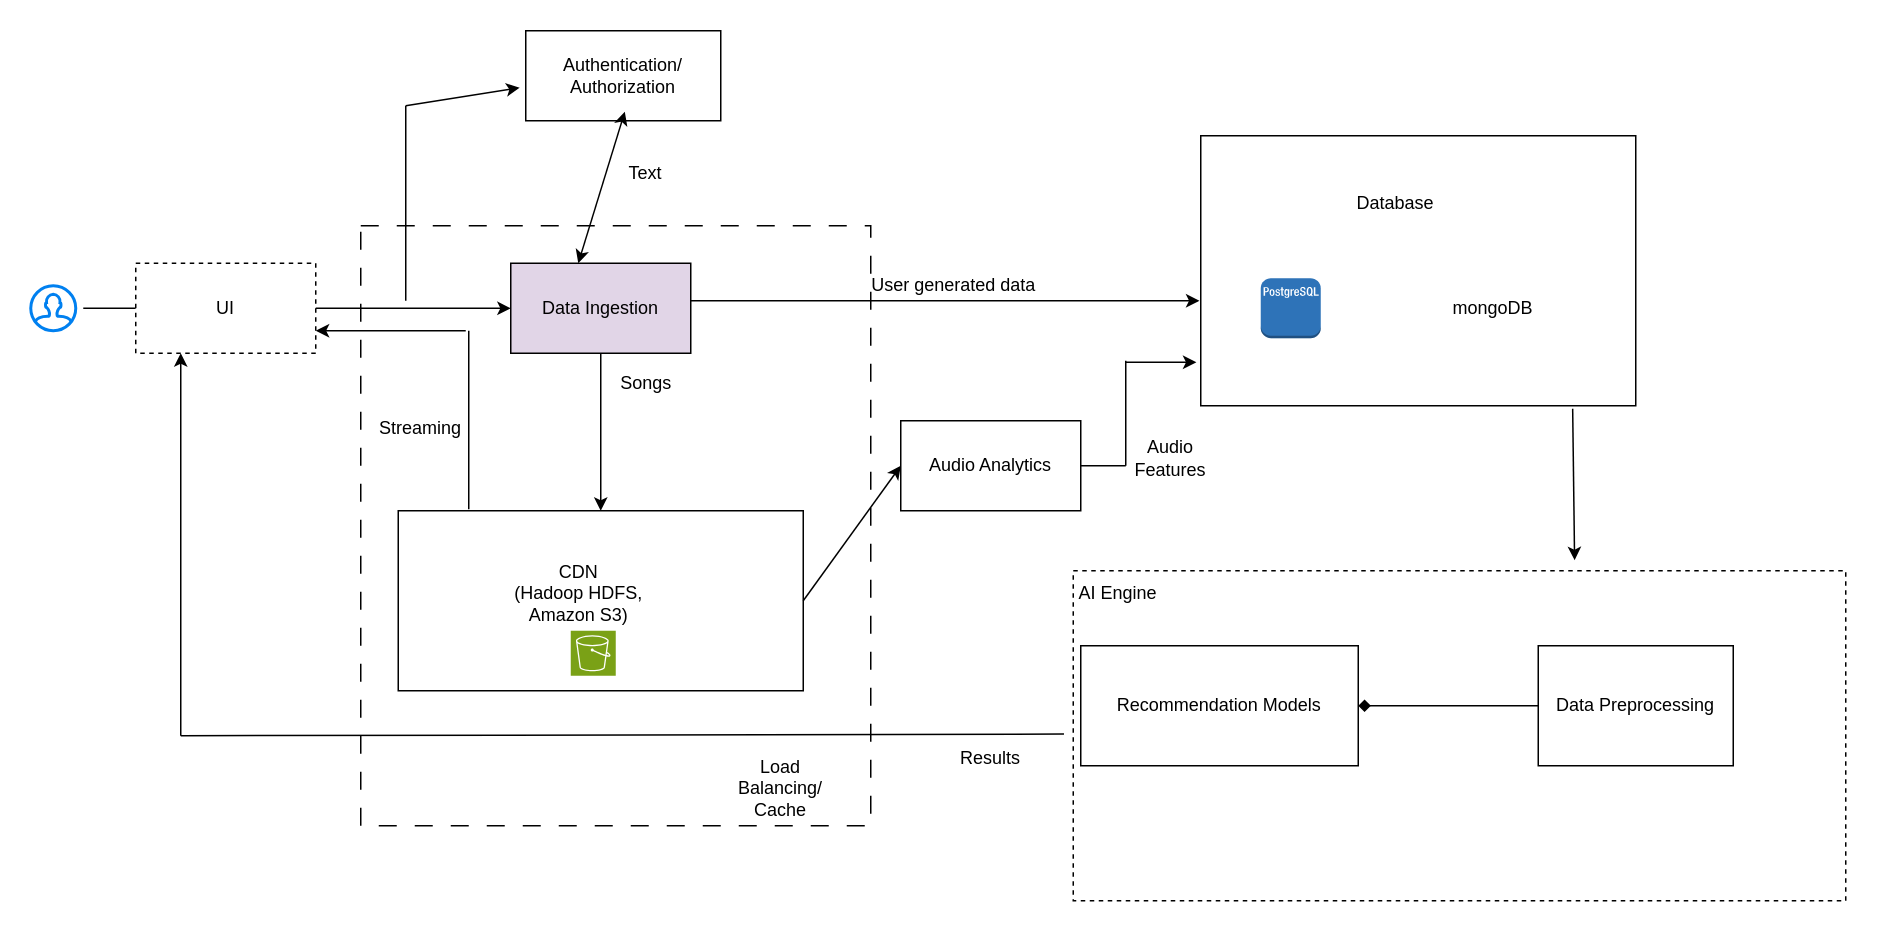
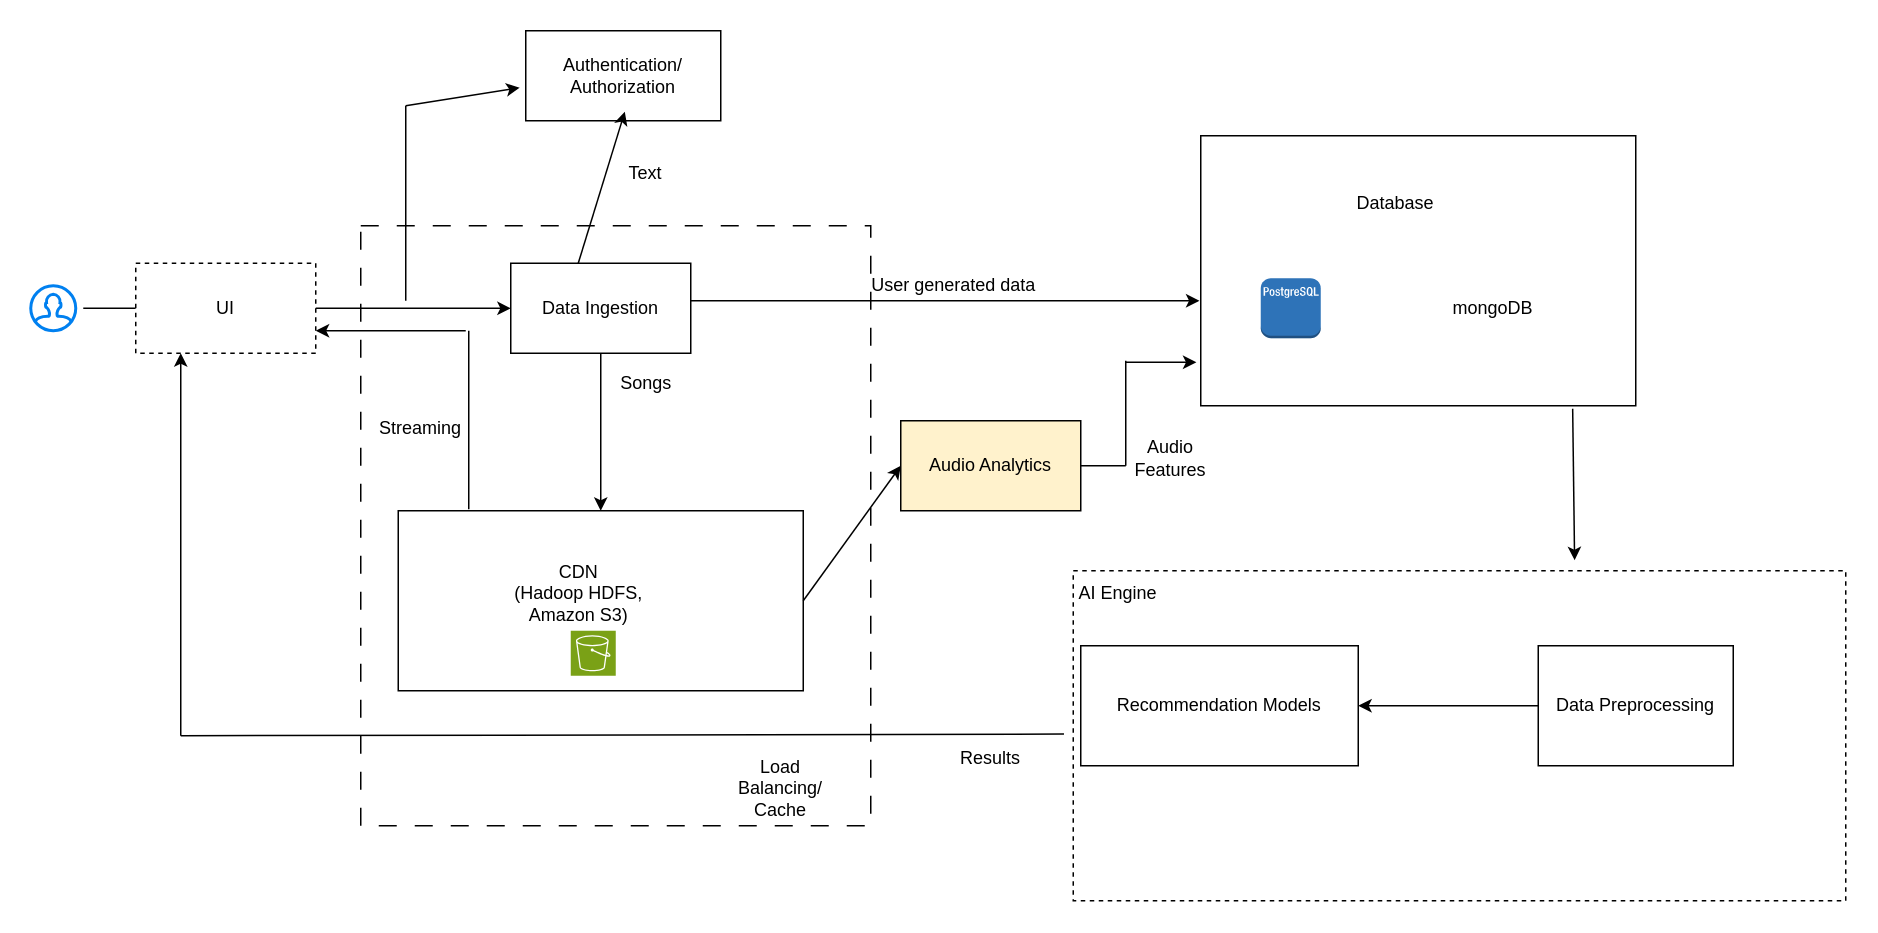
edge "Authentication/ Authorization" -- "Data Ingestion": arrowhead classic -> none
node "Data Ingestion": fillcolor #e1d5e7 -> #ffffff
node "Audio Analytics": fillcolor #ffffff -> #fff2cc
edge "Data Preprocessing" -> "Recommendation Models": arrowhead diamond -> classic
